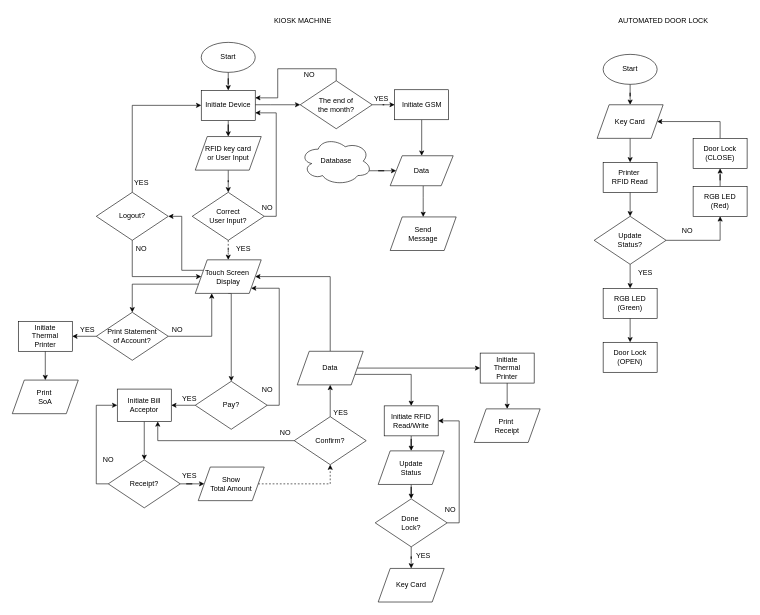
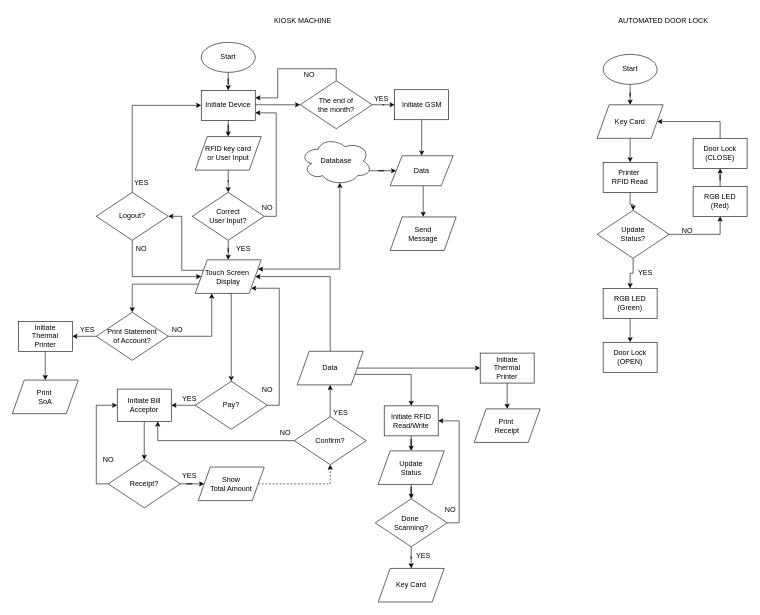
node "Update Status?": moved (630, 240) -> (633, 234)
edge "Correct User Input?" -> "Touch Screen Display": style dashed -> solid
edge "Database" -- "Touch Screen Display": added
node "Done Lock?": label "Done Lock?" -> "Done Scanning?"
